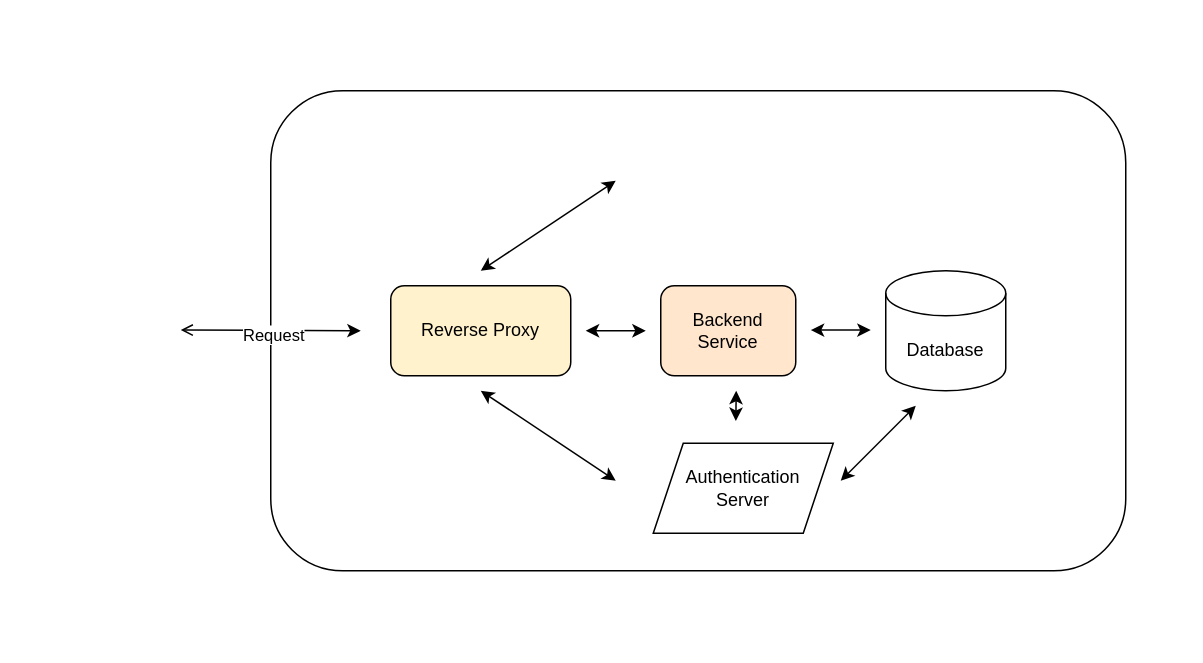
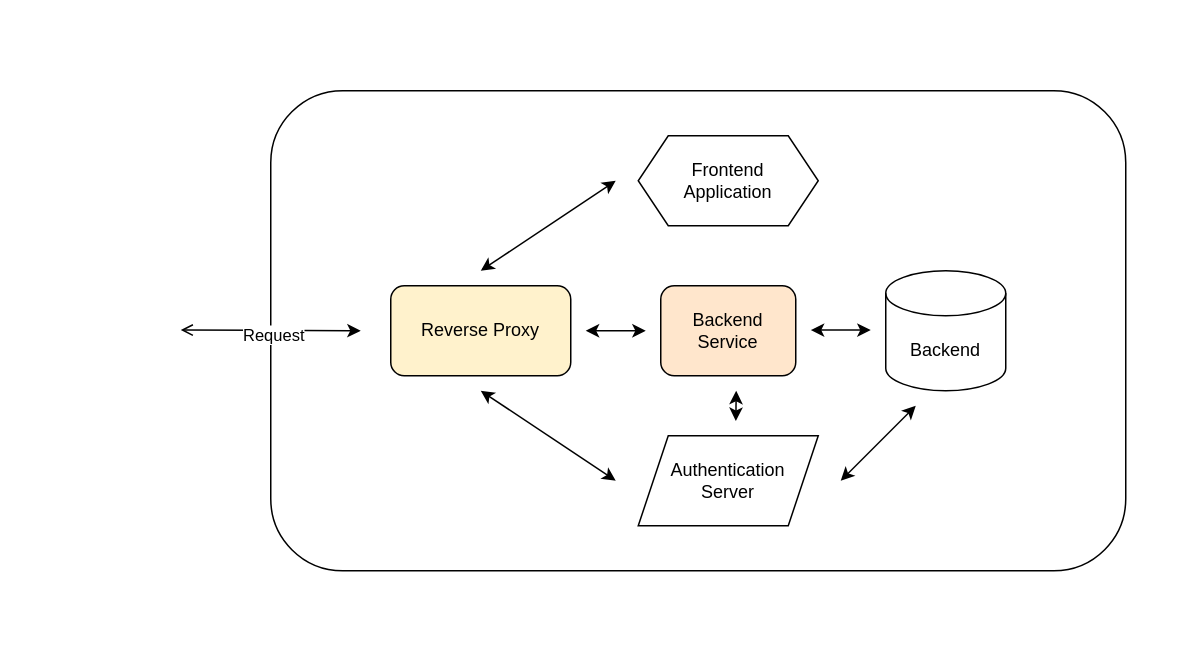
node "Frontend Application": added
node "Database": label "Database" -> "Backend"
node "Authentication Server": moved (743, 488) -> (728, 481)
